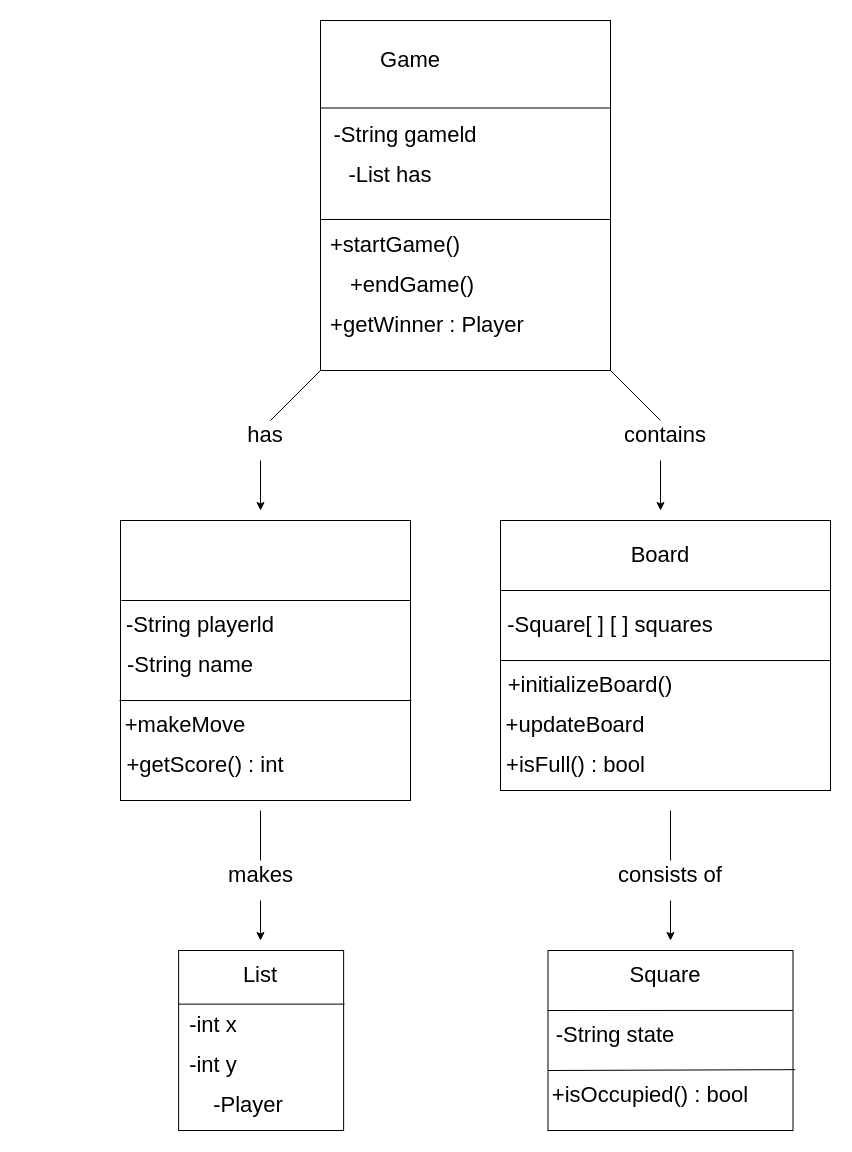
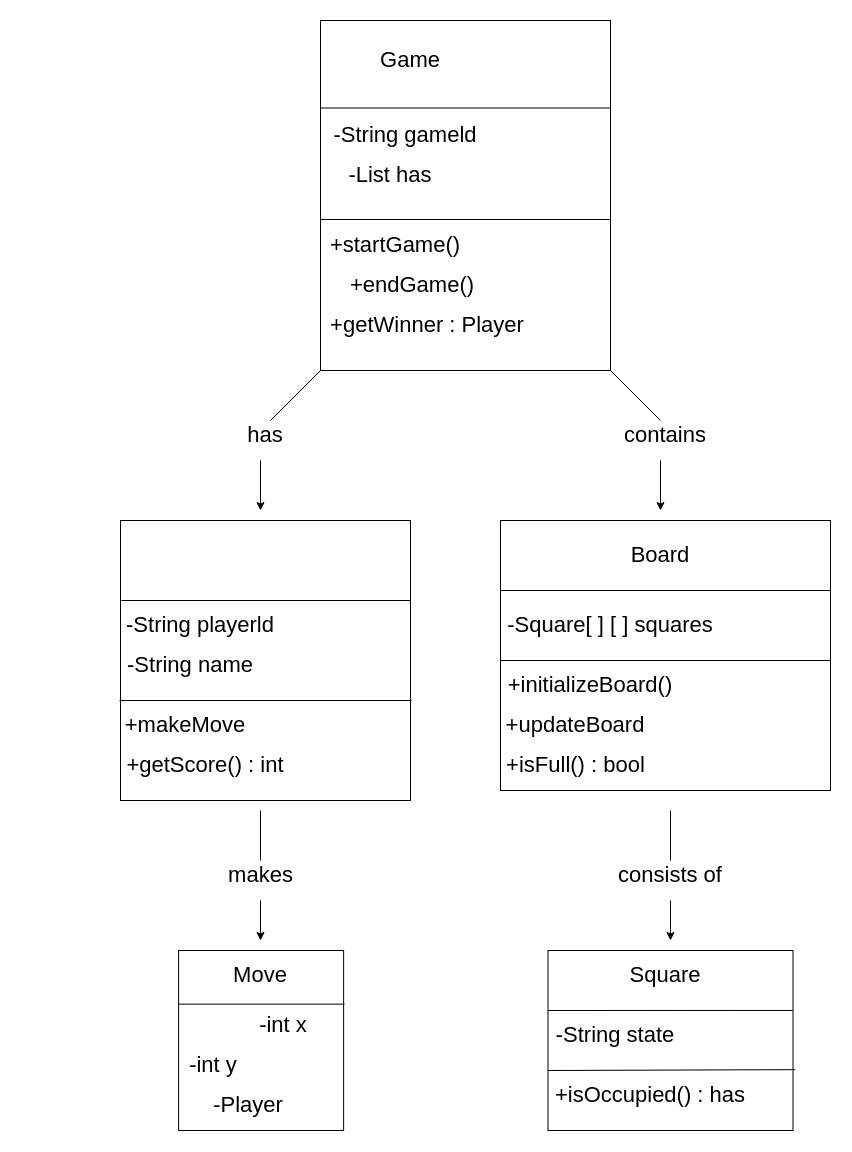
node "List": label "List" -> "Move"
node "-int x": moved (214, 1026) -> (284, 1026)
node "+isOccupied() : bool": label "+isOccupied() : bool" -> "+isOccupied() : has"
